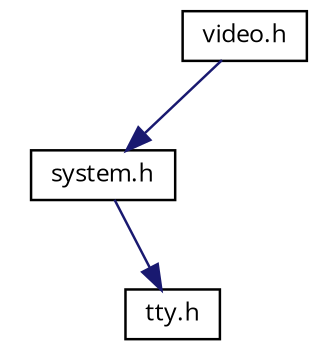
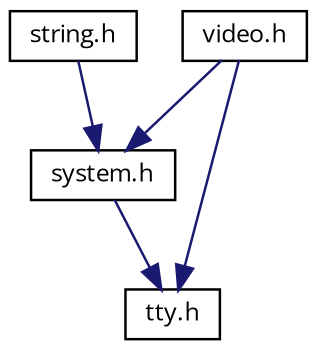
node "string.h": added
edge "video.h" -> "tty.h": added
